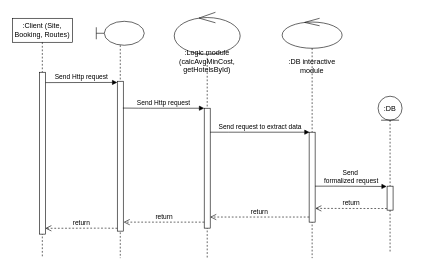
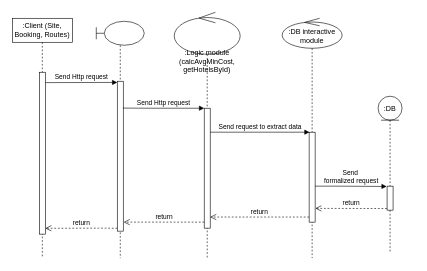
node ":DB interactive module": moved (312, 70) -> (312, 40)
